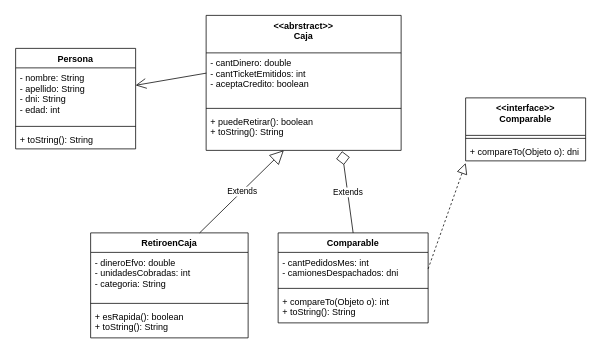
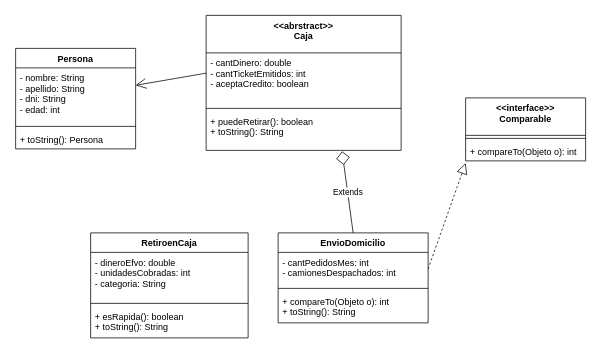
node "+ toString(): String": label "+ toString(): String" -> "+ toString(): Persona"
node "+ compareTo(Objeto o): dni": label "+ compareTo(Objeto o): dni" -> "+ compareTo(Objeto o): int"
edge "RetiroenCaja" -> "+ puedeRetirar(): boolean + toString(): String": removed, label "Extends"
node "Comparable": label "Comparable" -> "EnvioDomicilio"
node "- cantPedidosMes: int - camionesDespachados: dni": label "- cantPedidosMes: int - camionesDespachados: dni" -> "- cantPedidosMes: int - camionesDespachados: int"
